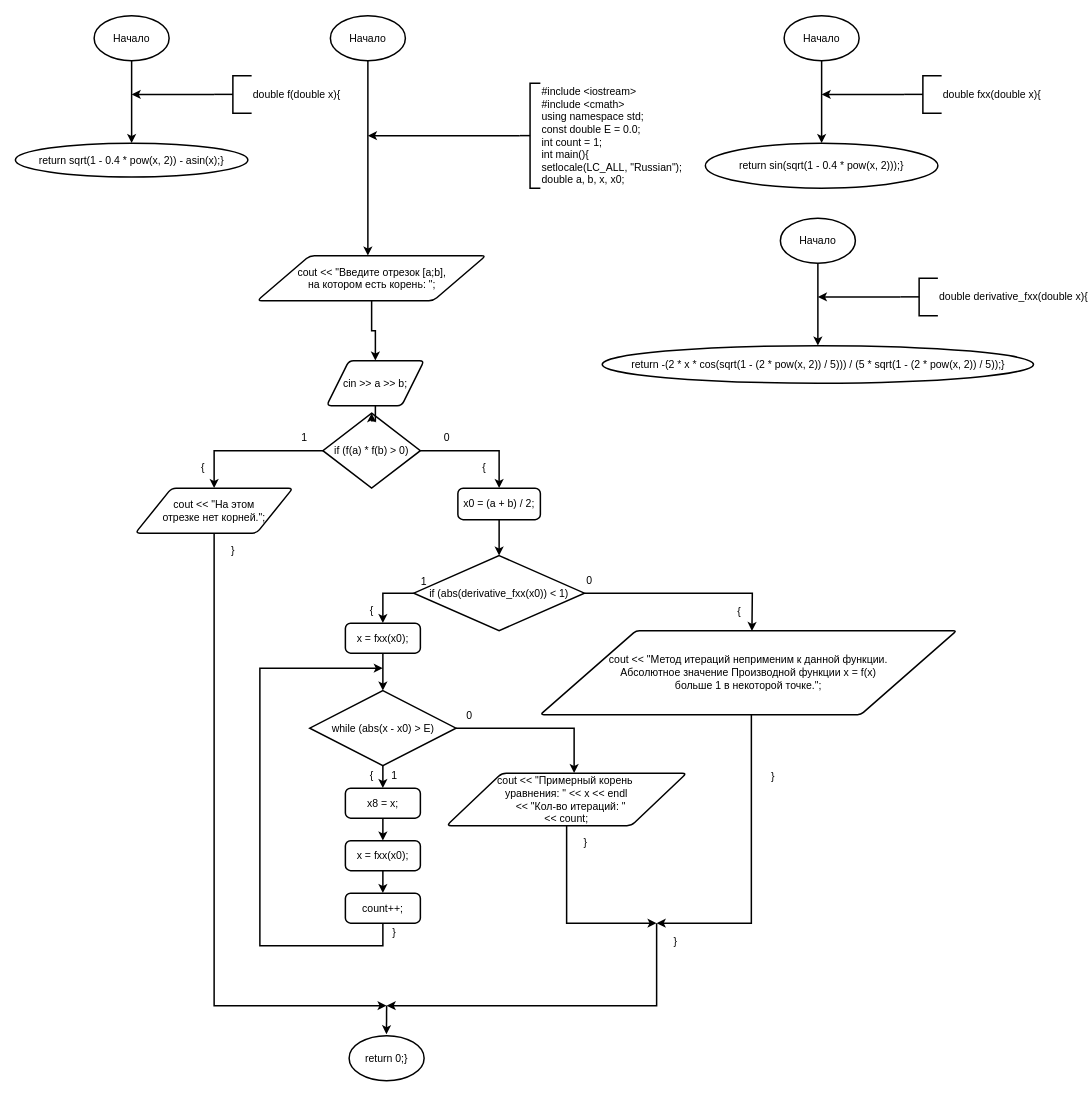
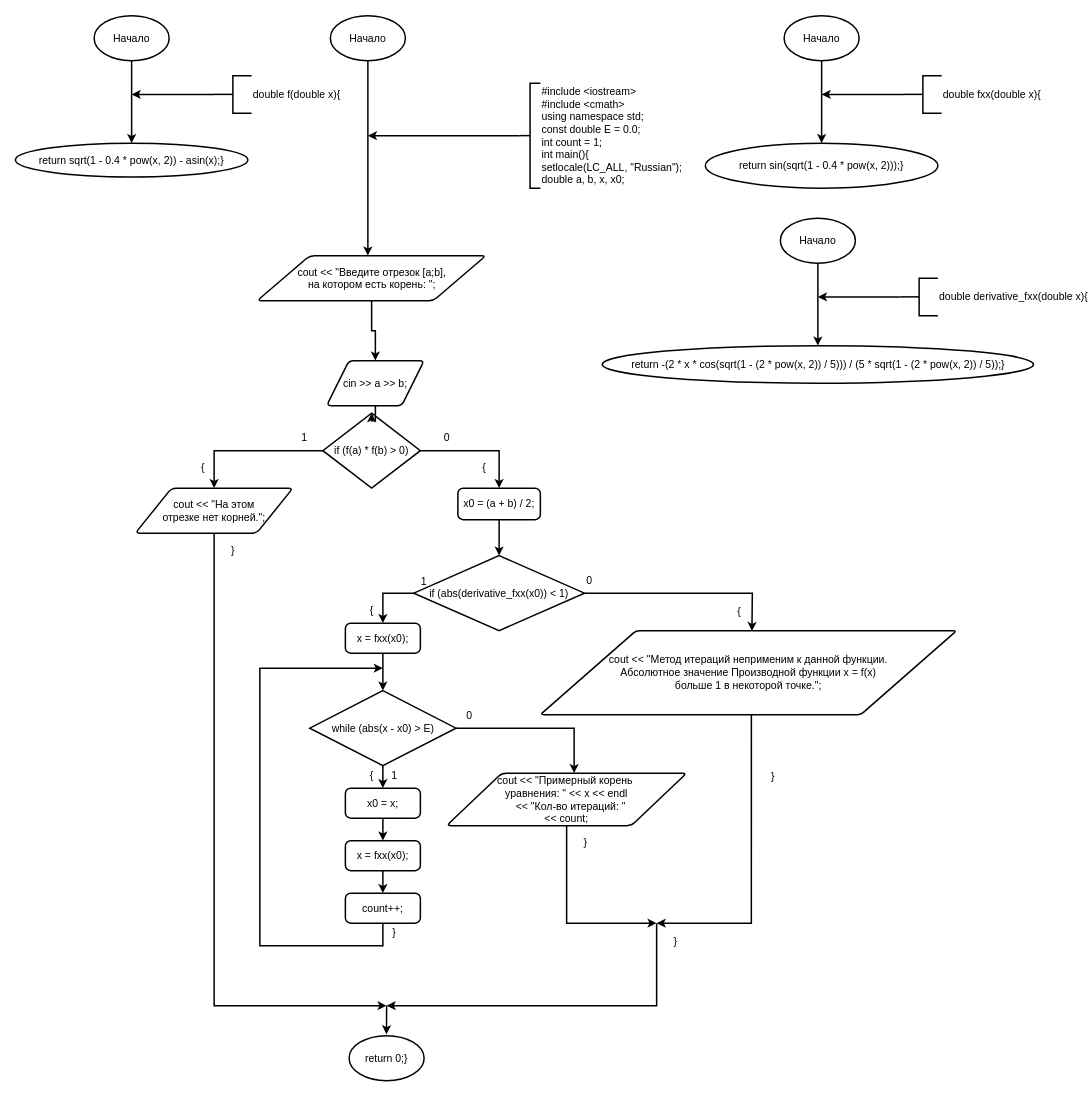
node "x8 = x;": label "x8 = x;" -> "x0 = x;"
